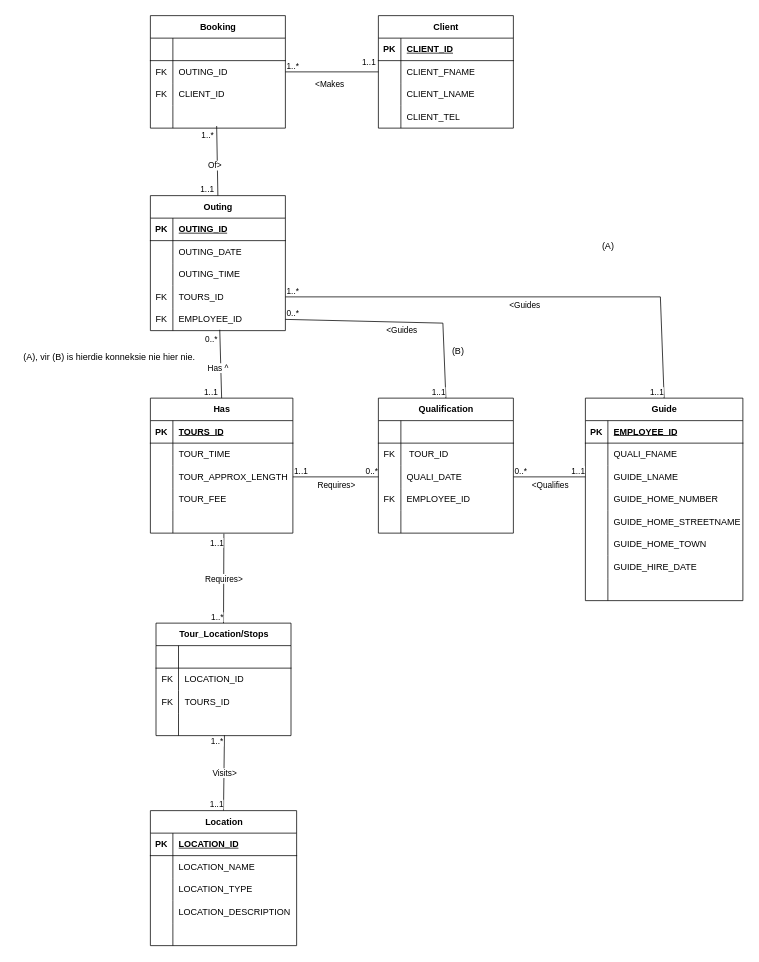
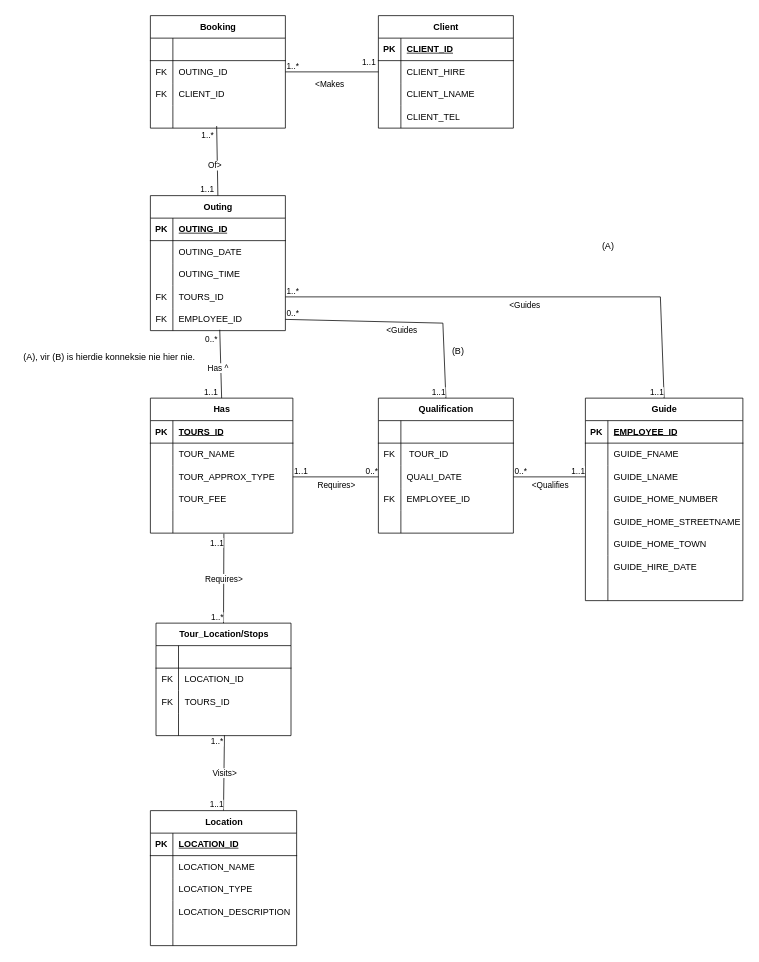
node "CLIENT_FNAME": label "CLIENT_FNAME" -> "CLIENT_HIRE"
node "TOUR_TIME": label "TOUR_TIME" -> "TOUR_NAME"
node "QUALI_FNAME": label "QUALI_FNAME" -> "GUIDE_FNAME"
node "TOUR_APPROX_LENGTH": label "TOUR_APPROX_LENGTH" -> "TOUR_APPROX_TYPE"
